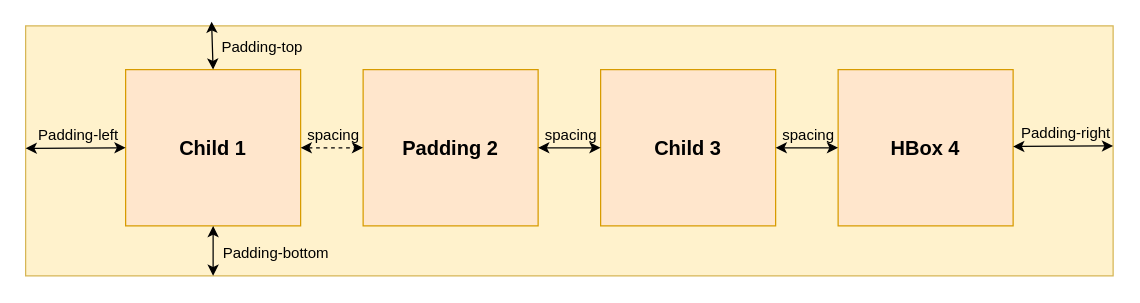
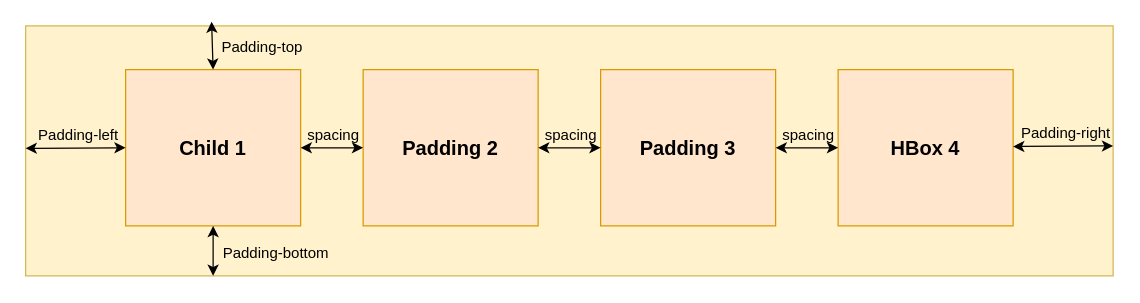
edge "Child 1" -- "Padding 2": style dashed -> solid
node "Child 3": label "Child 3" -> "Padding 3"
